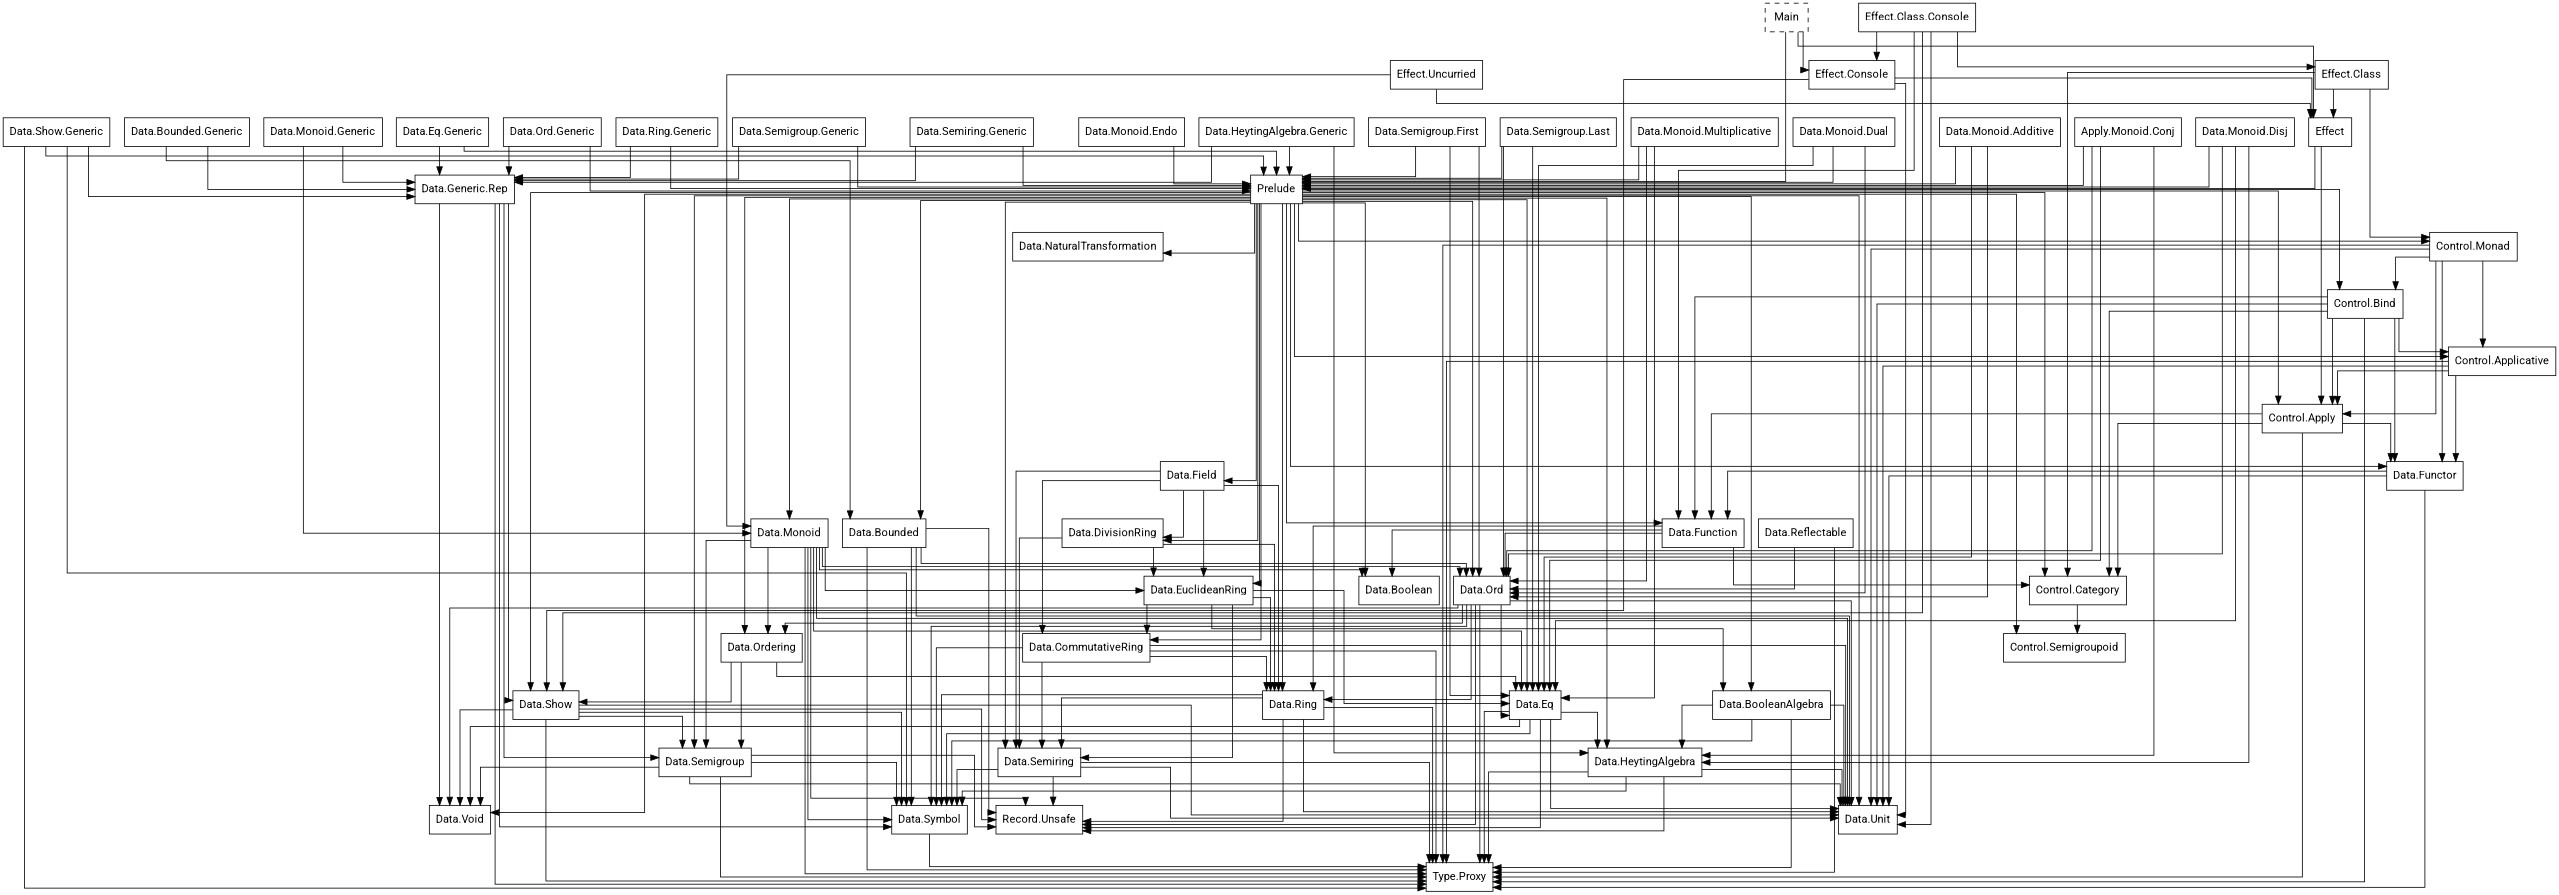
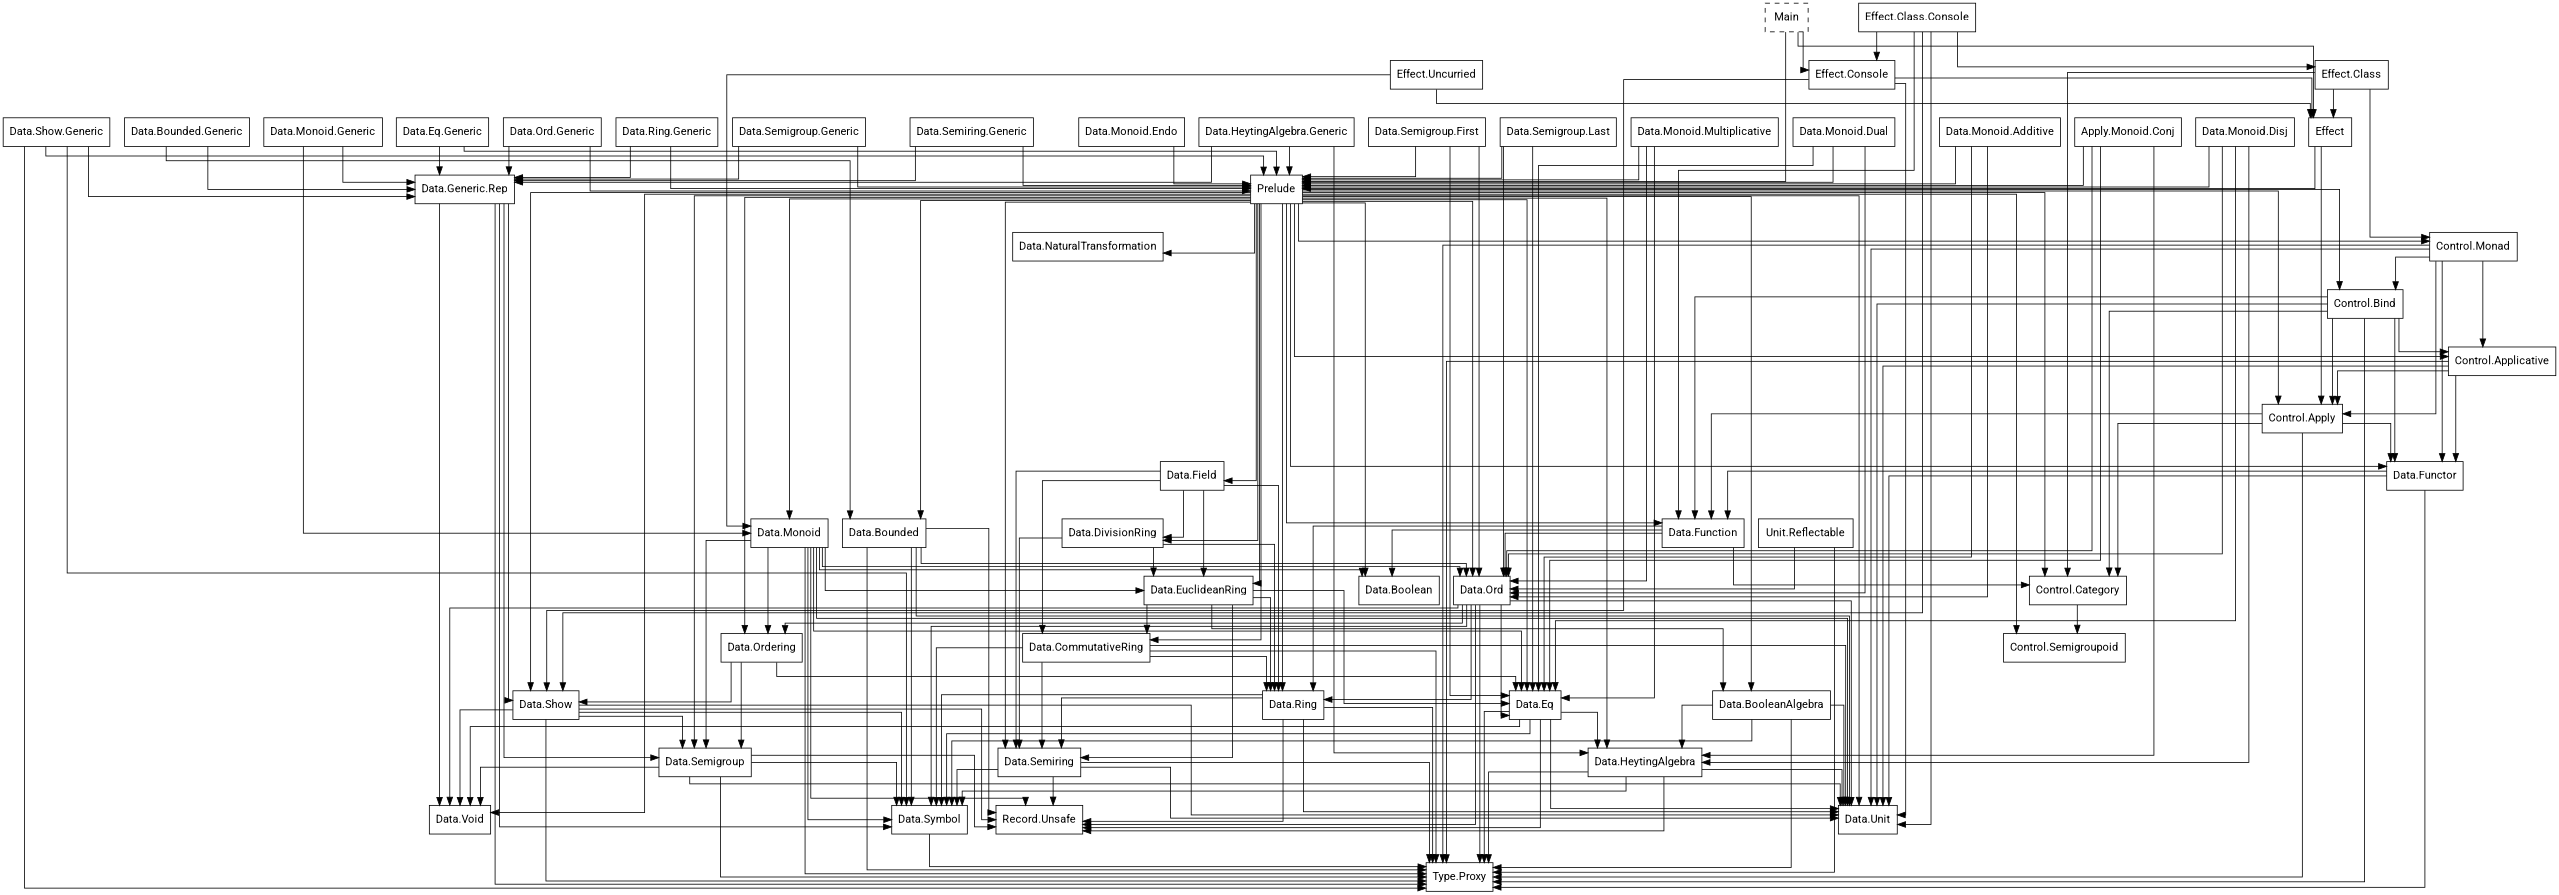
node "Data.Reflectable": label "Data.Reflectable" -> "Unit.Reflectable"
